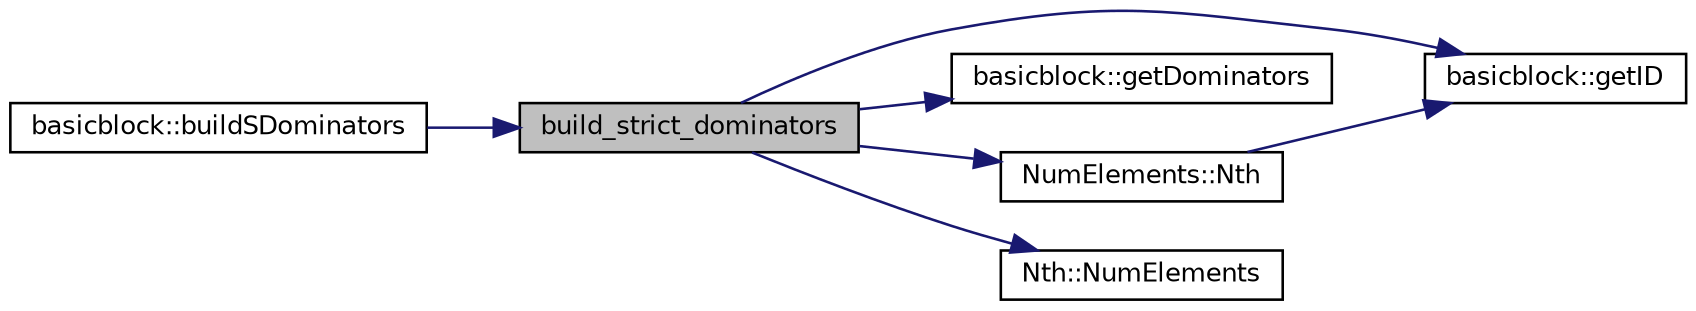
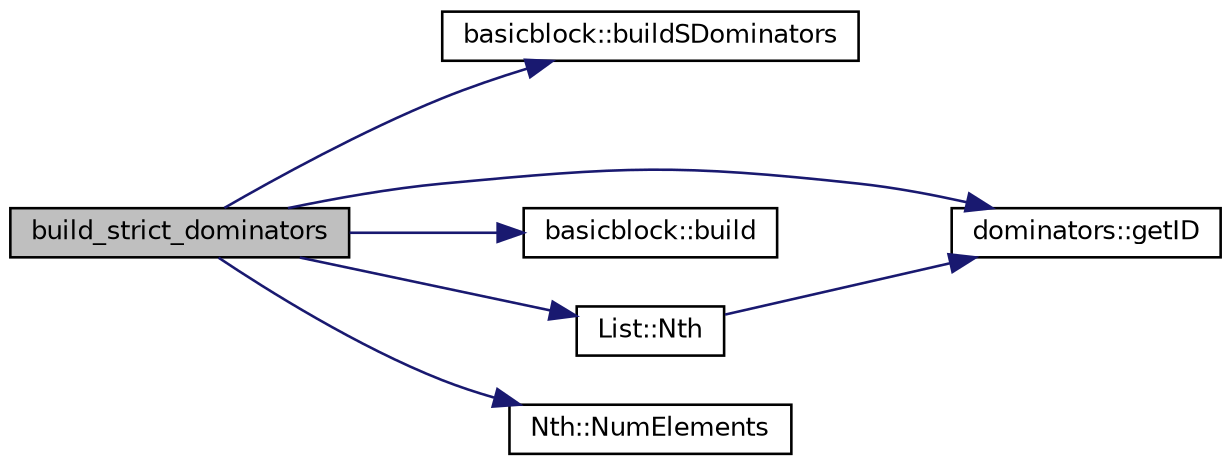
node "basicblock::getDominators": label "basicblock::getDominators" -> "basicblock::build"
node "basicblock::getID": label "basicblock::getID" -> "dominators::getID"
edge "basicblock::buildSDominators" -> "build_strict_dominators": reversed
node "NumElements::Nth": label "NumElements::Nth" -> "List::Nth"
